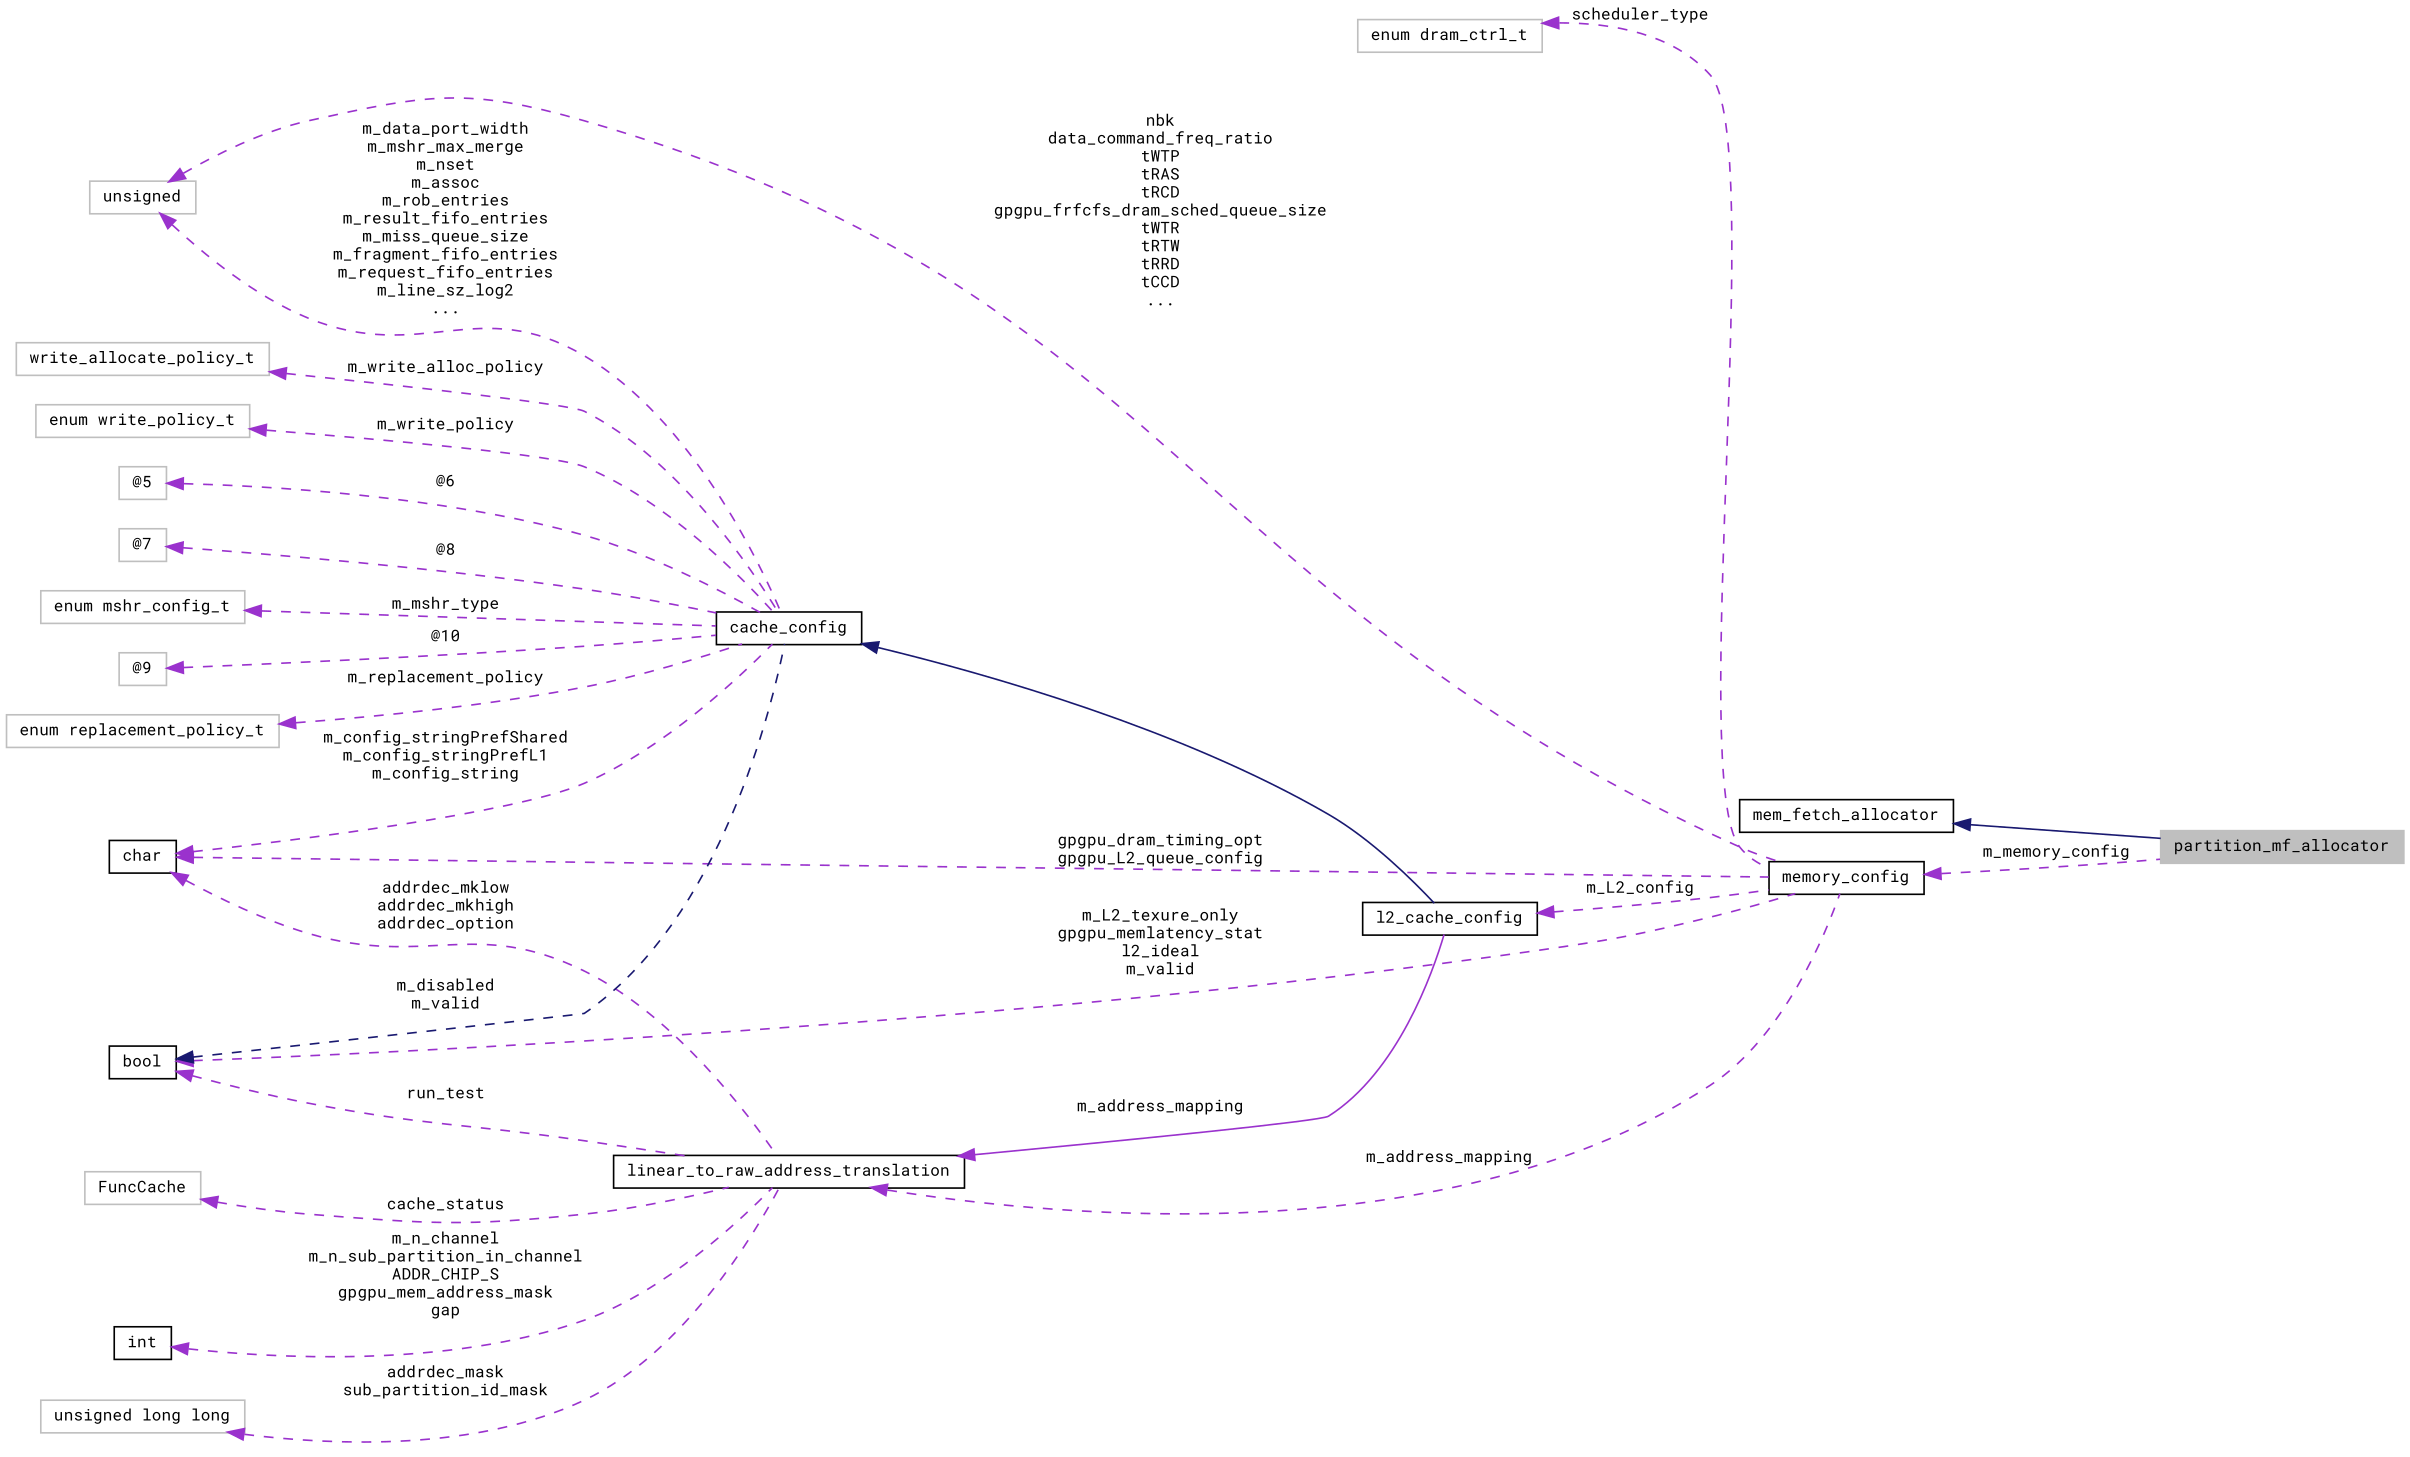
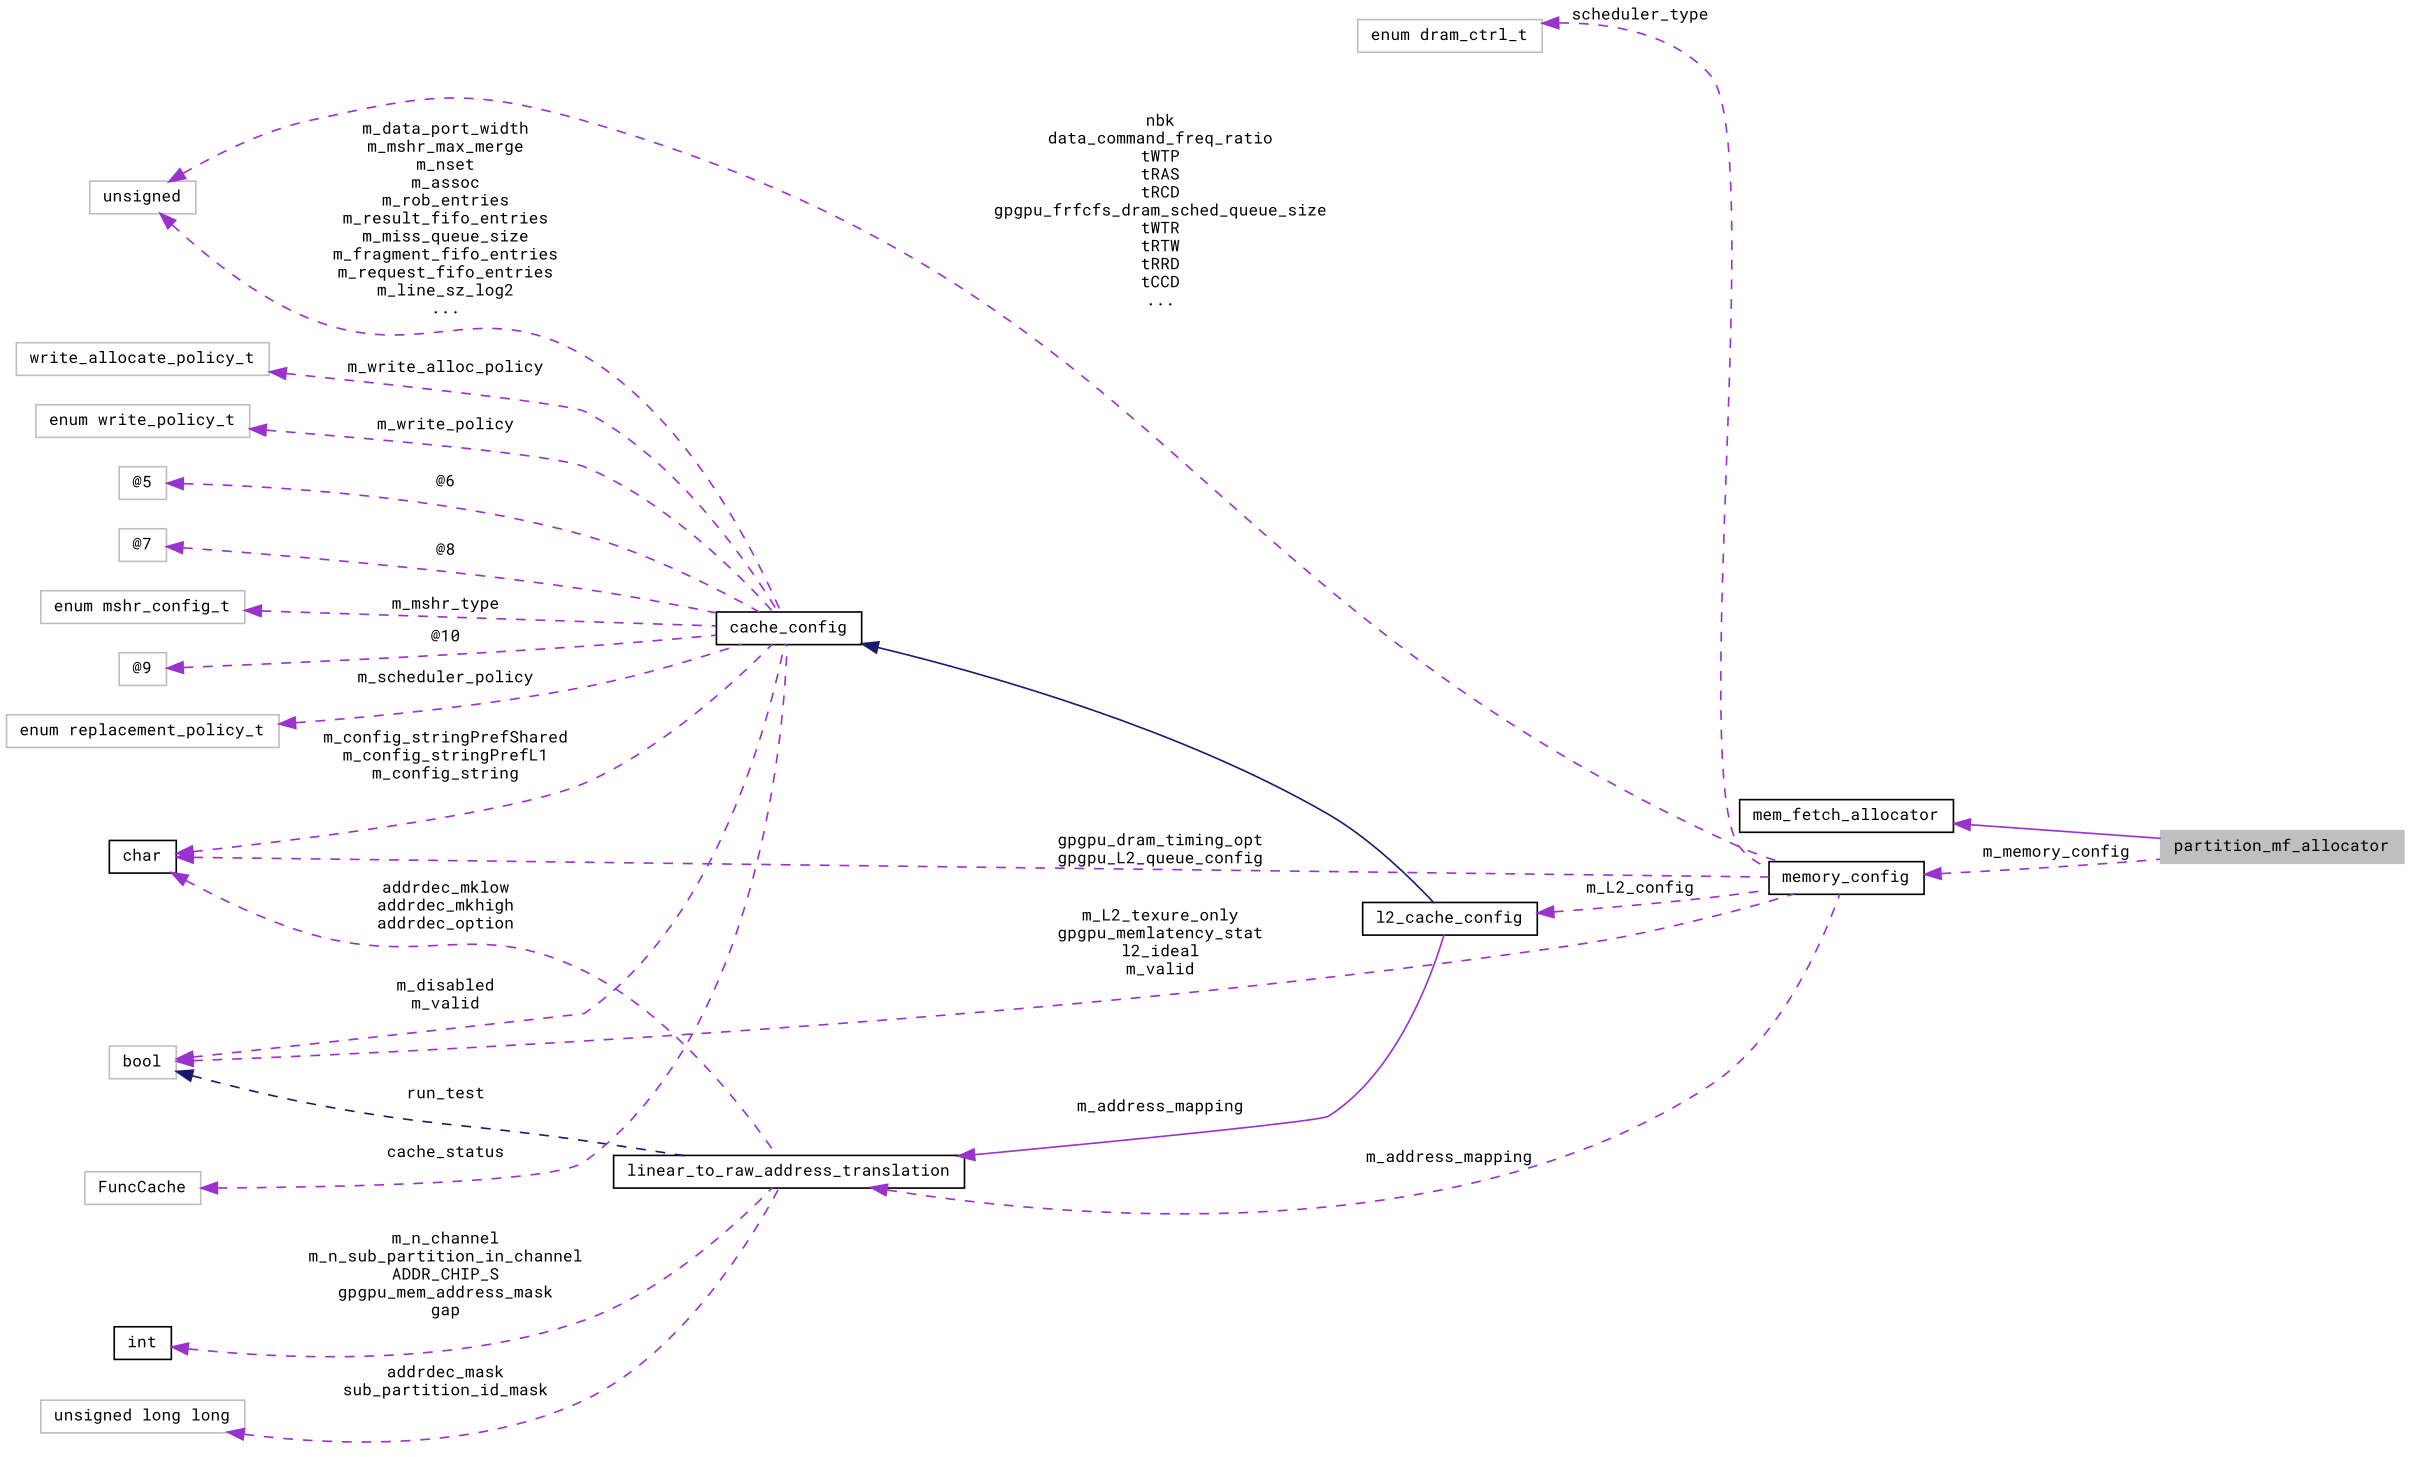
edge "cache_config" -> "enum replacement_policy_t": label "m_replacement_policy" -> "m_scheduler_policy"
edge "partition_mf_allocator" -> "mem_fetch_allocator": color midnightblue -> darkorchid3
edge "cache_config" -> "bool": color midnightblue -> darkorchid3
node "bool": color black -> grey75
edge "linear_to_raw_address_translation" -> "bool": color darkorchid3 -> midnightblue
edge "linear_to_raw_address_translation" -> "FuncCache": now "cache_config" -> "FuncCache"
